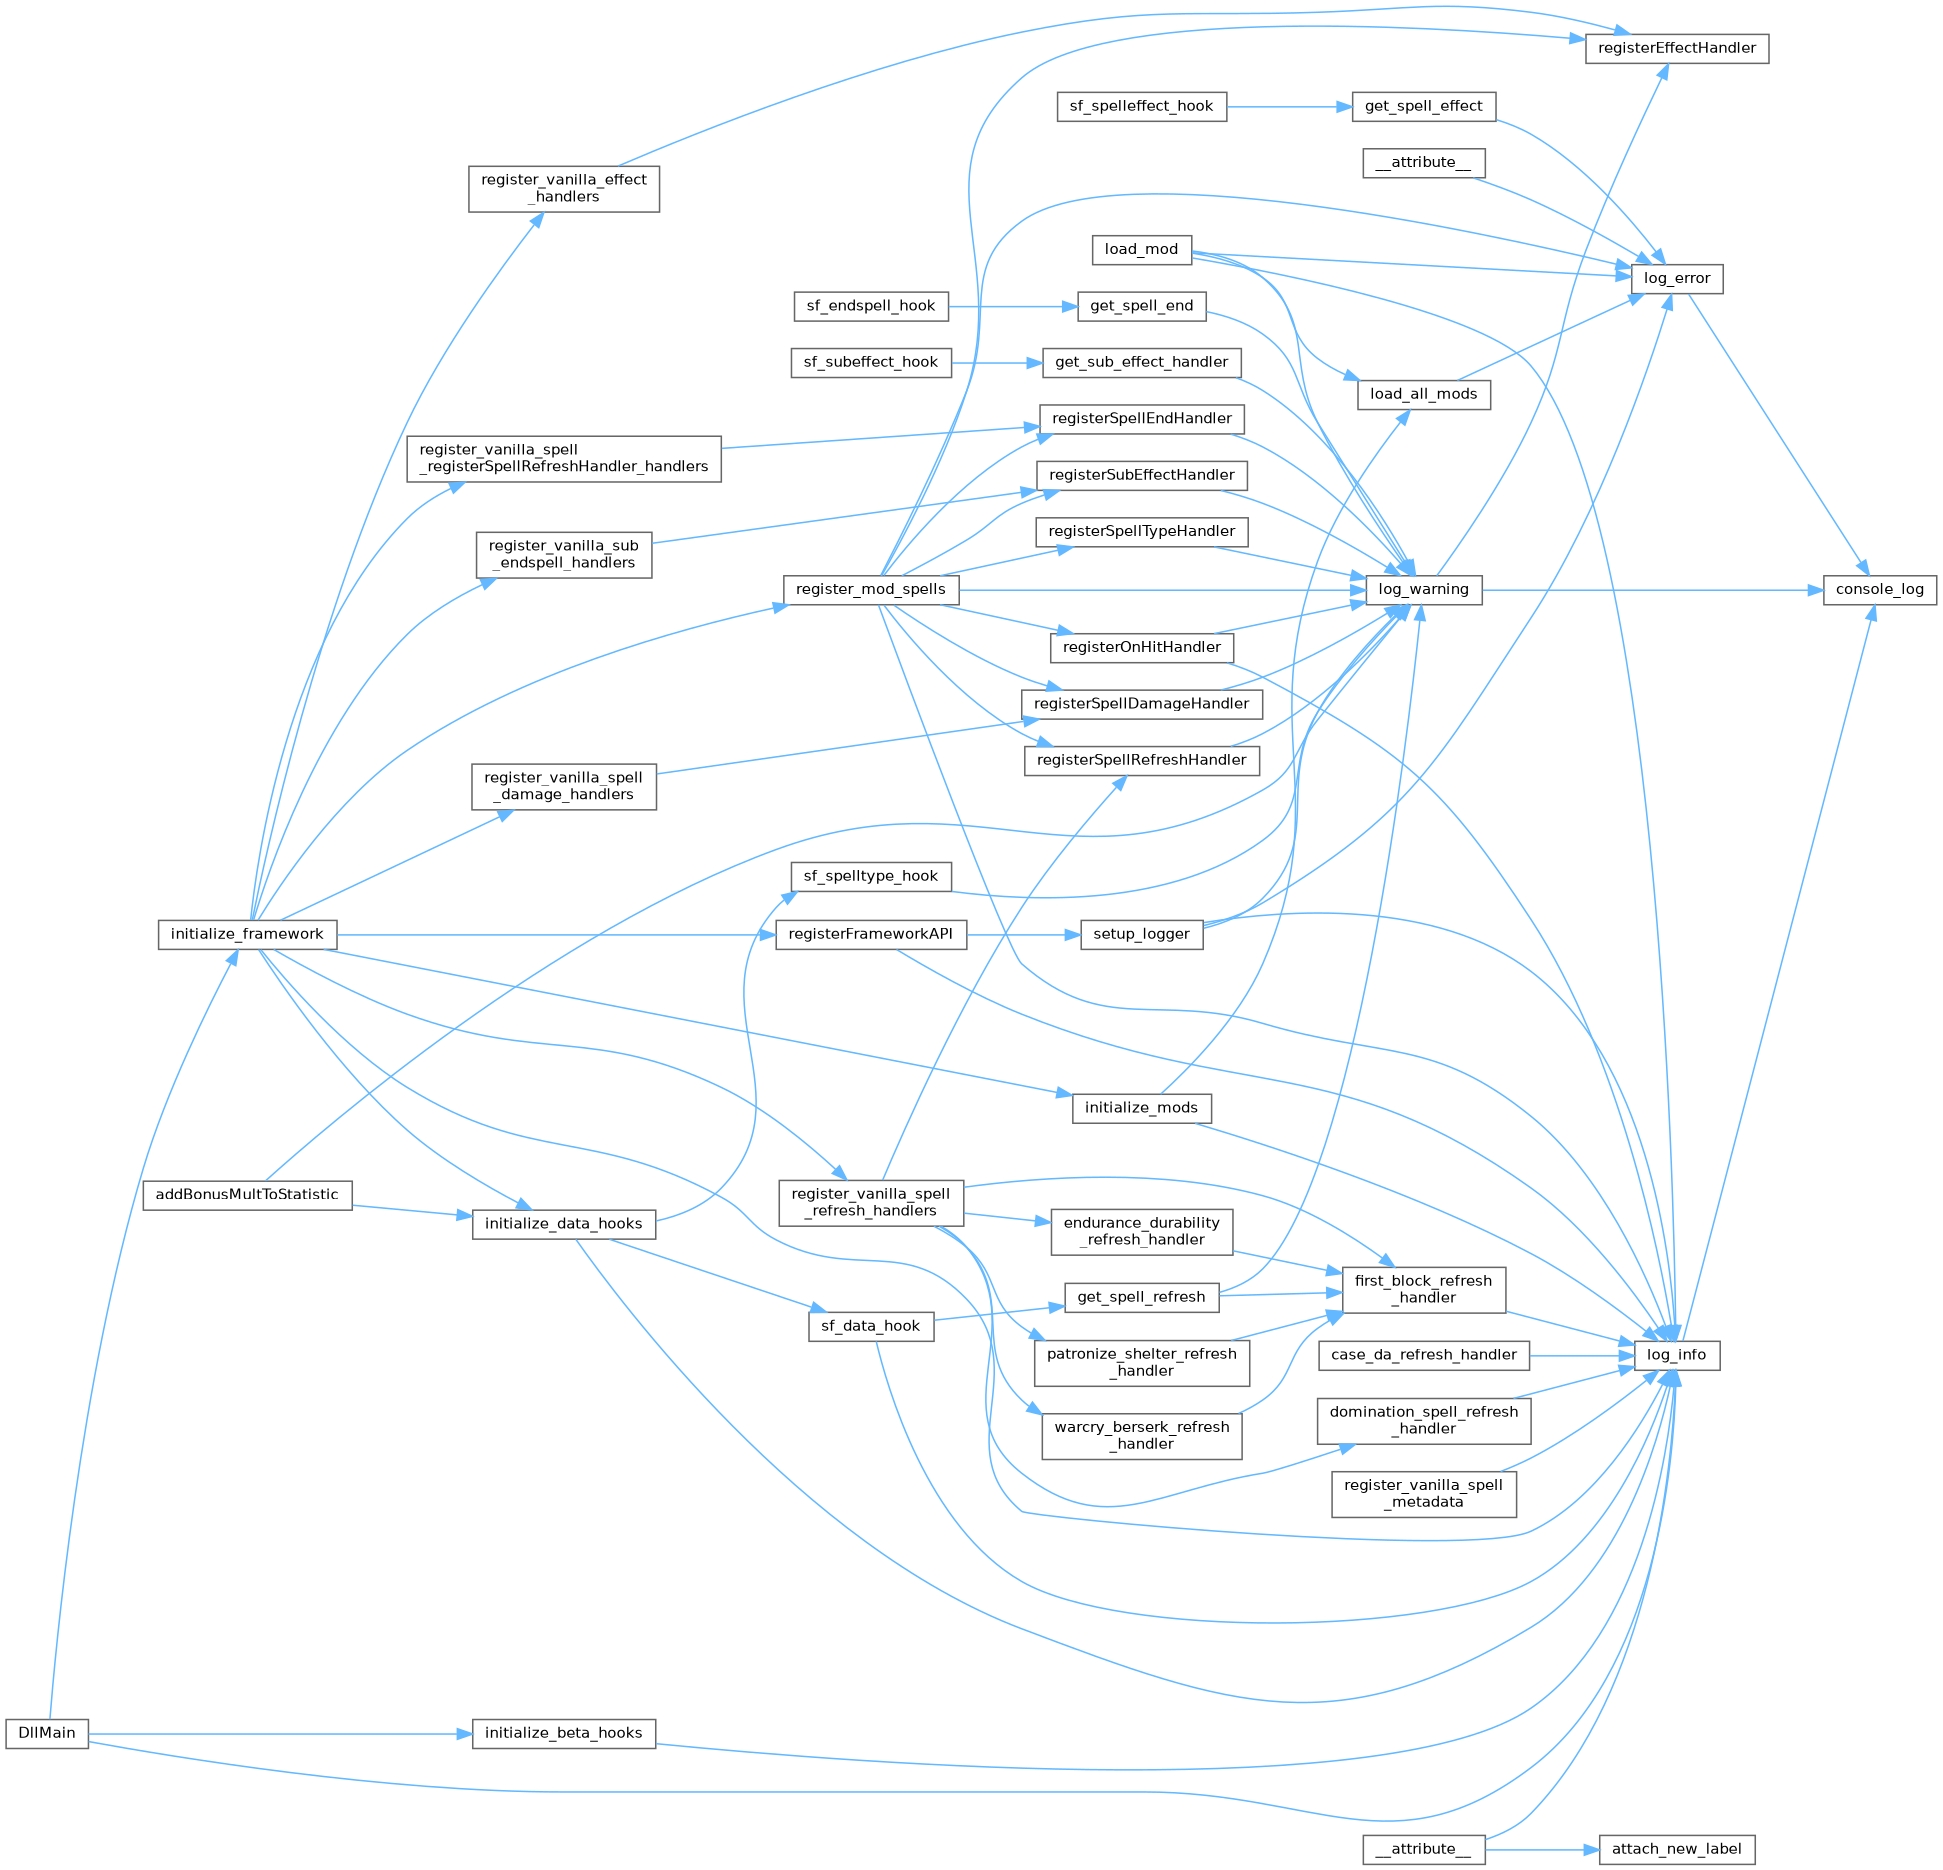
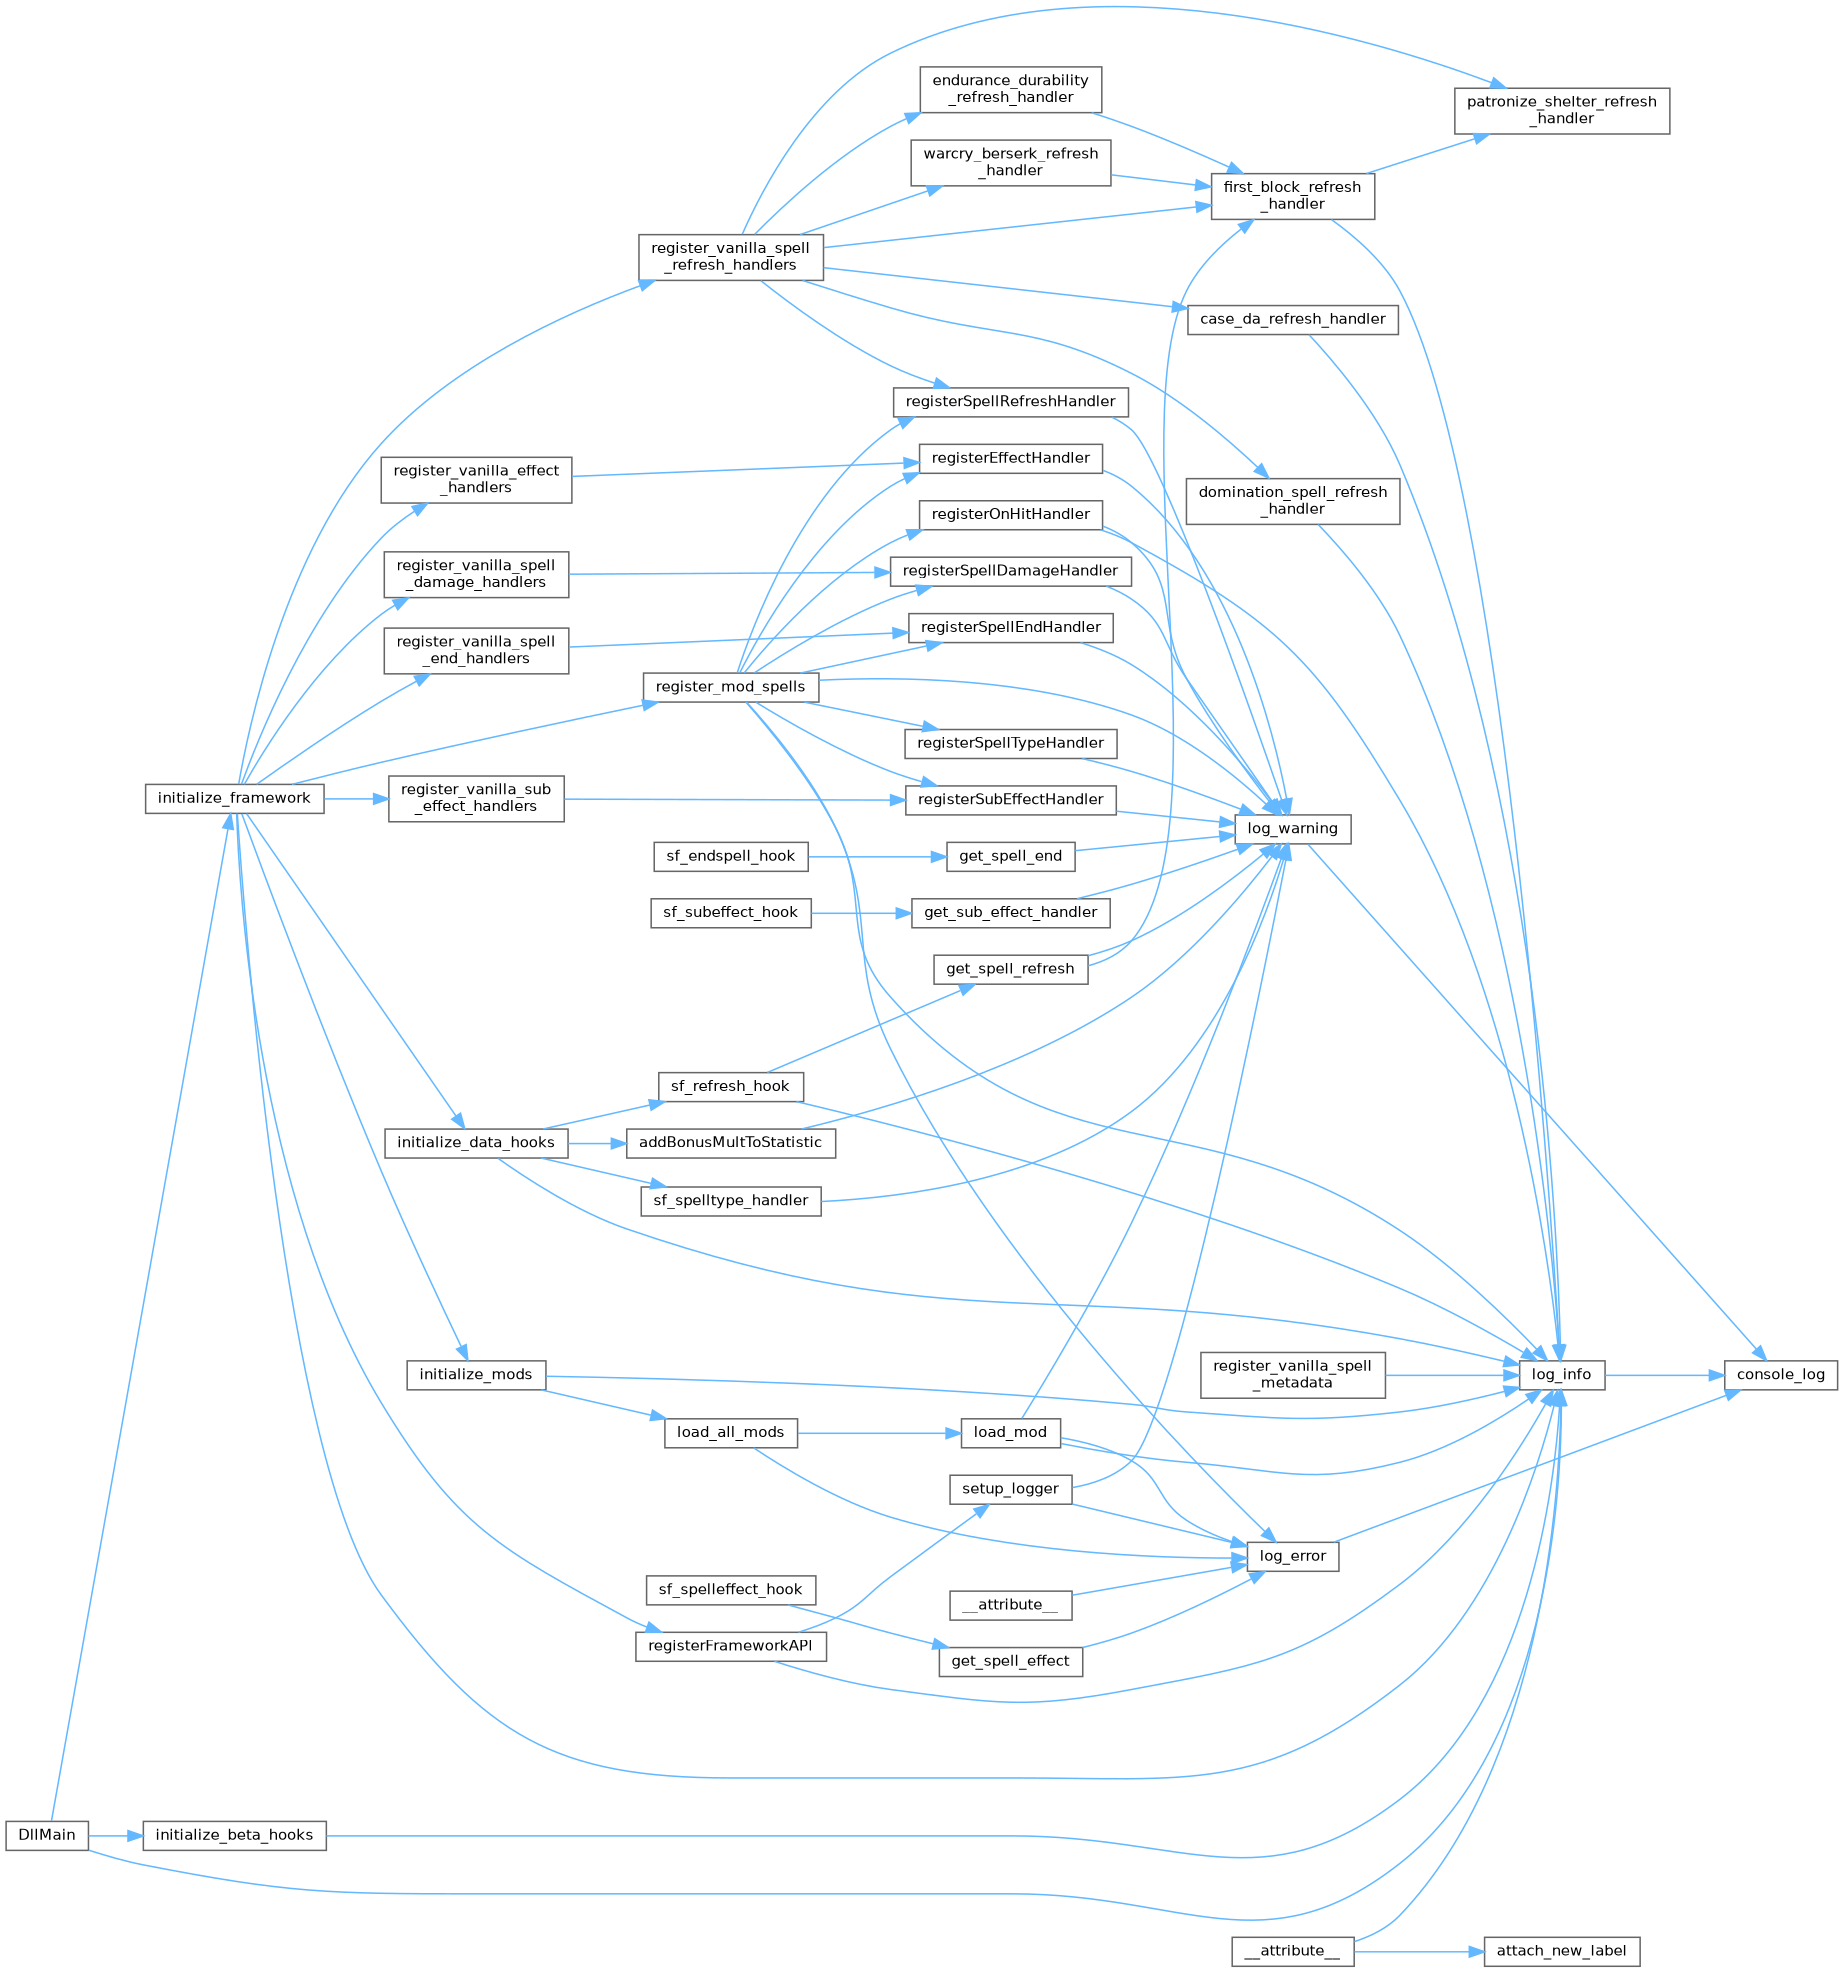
edge "register_vanilla_spell _refresh_handlers" -> "case_da_refresh_handler": added
edge "load_mod" -> "load_all_mods": reversed
edge "log_warning" -> "registerEffectHandler": reversed
node "register_vanilla_spell _registerSpellRefreshHandler_handlers": label "register_vanilla_spell _registerSpellRefreshHandler_handlers" -> "register_vanilla_spell _end_handlers"
node "register_vanilla_sub _endspell_handlers": label "register_vanilla_sub _endspell_handlers" -> "register_vanilla_sub _effect_handlers"
node "sf_spelltype_hook": label "sf_spelltype_hook" -> "sf_spelltype_handler"
edge "setup_logger" -> "log_info": removed
edge "addBonusMultToStatistic" -> "initialize_data_hooks": reversed
node "sf_data_hook": label "sf_data_hook" -> "sf_refresh_hook"
edge "patronize_shelter_refresh _handler" -> "first_block_refresh _handler": reversed
